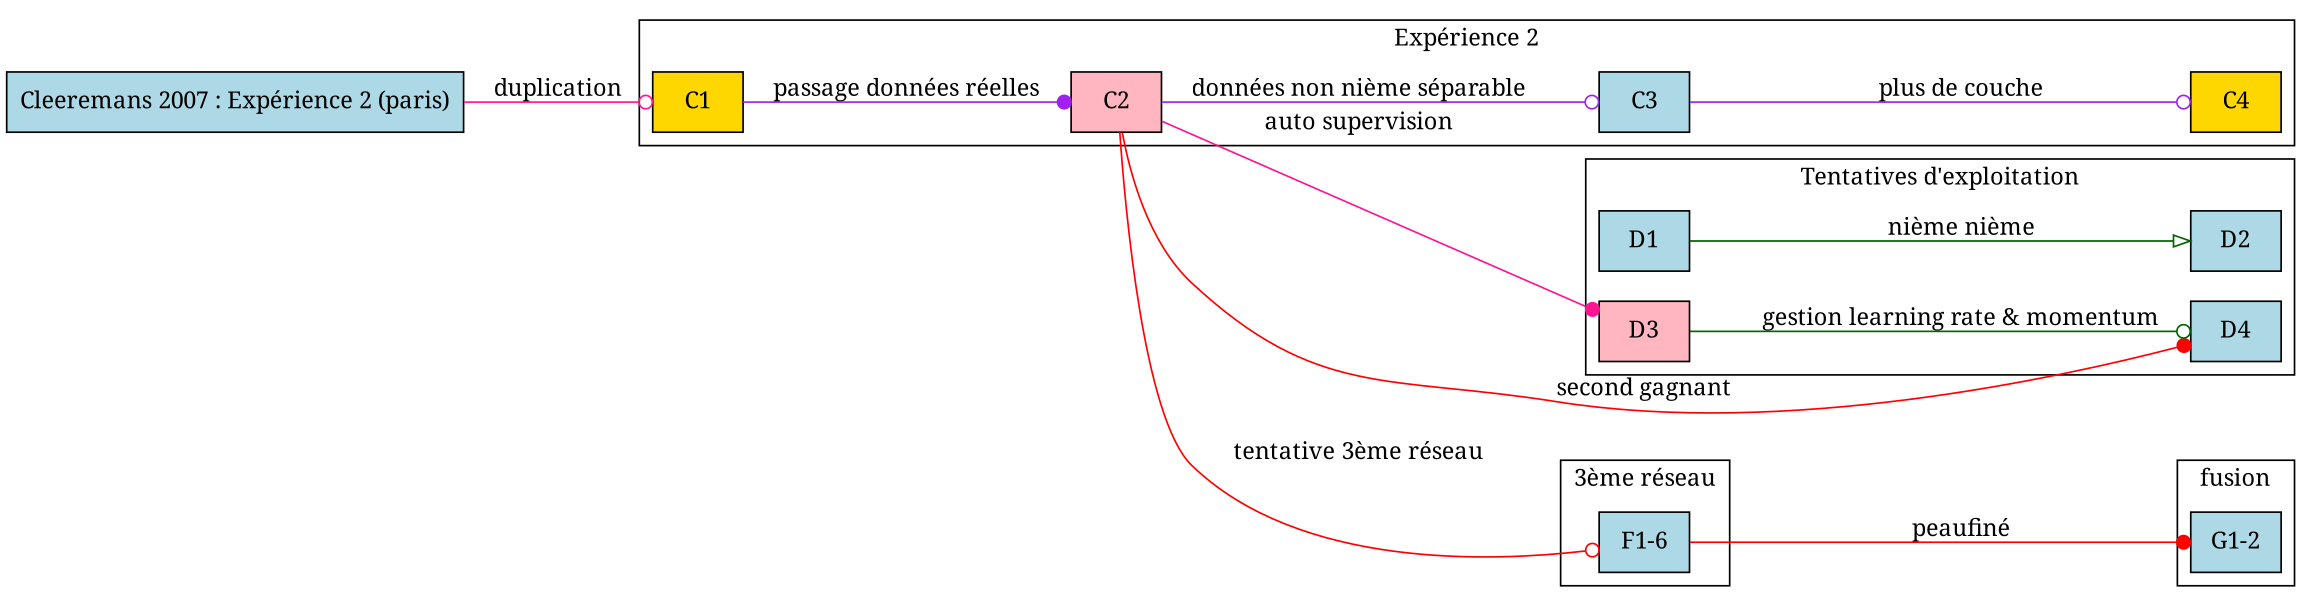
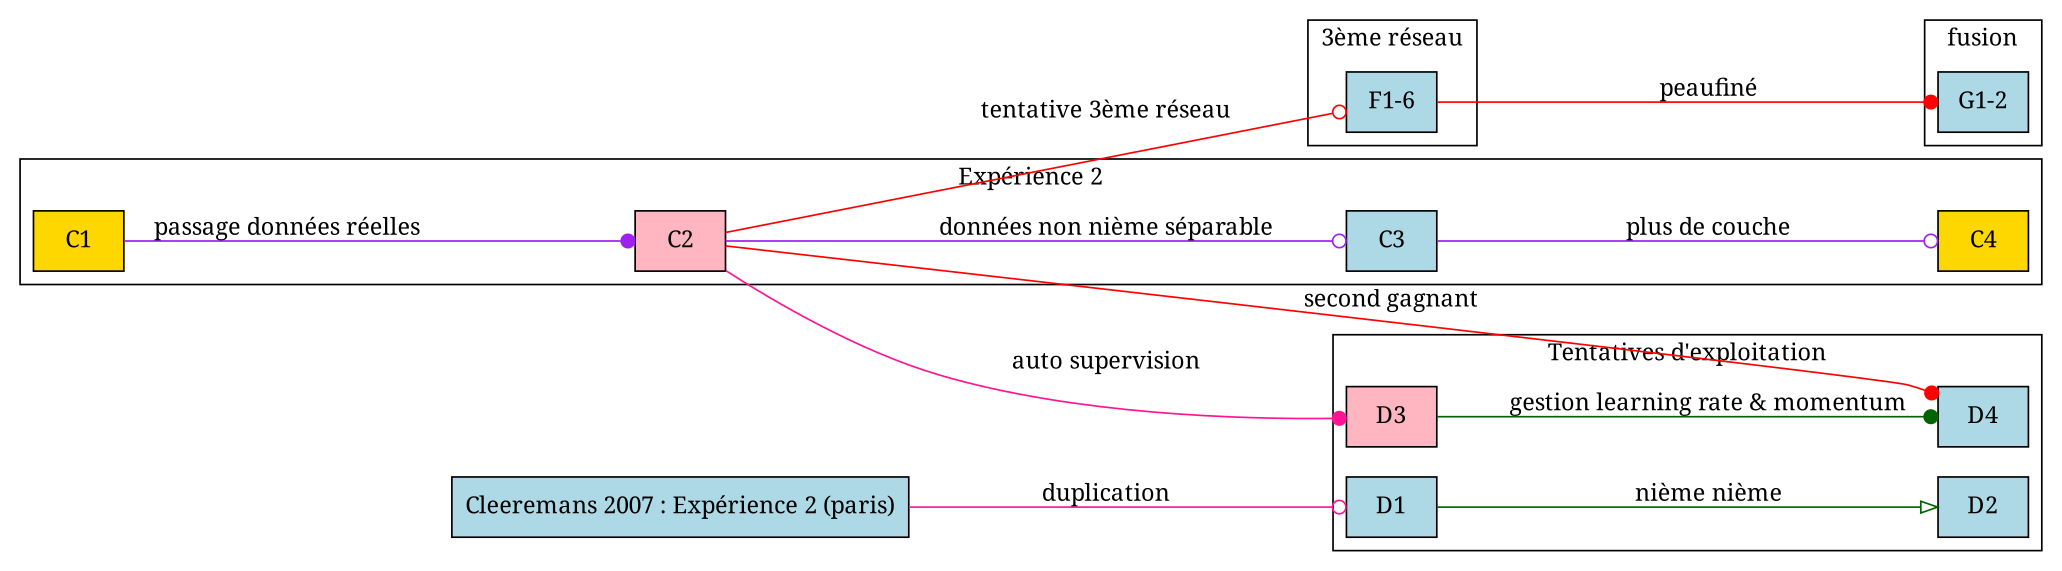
edge "Cleeremans 2007 : Expérience 2 (paris)" -> "C1": now "Cleeremans 2007 : Expérience 2 (paris)" -> "D1"
edge "D3" -> "D4": arrowhead odot -> dot
